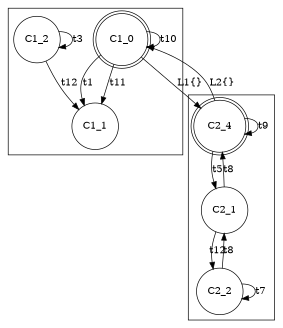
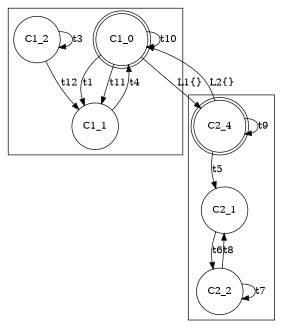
edge "C1_1" -> "C1_0": added, label "t4"
edge "C2_1" -> "C2_4": removed, label "t8"
edge "C2_1" -> "C2_2": label "t12" -> "t6"
